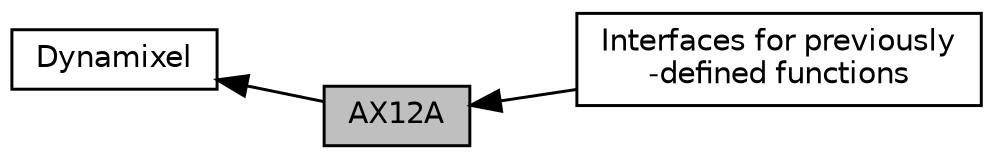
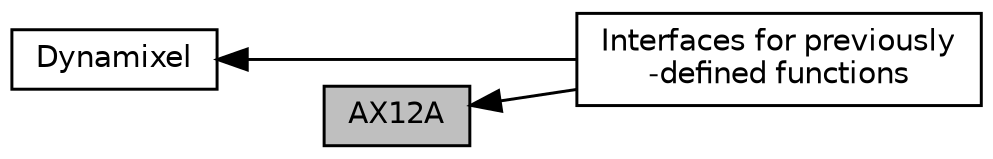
edge "AX12A" -> "Dynamixel": now "Interfaces for previously -defined functions" -> "Dynamixel"
